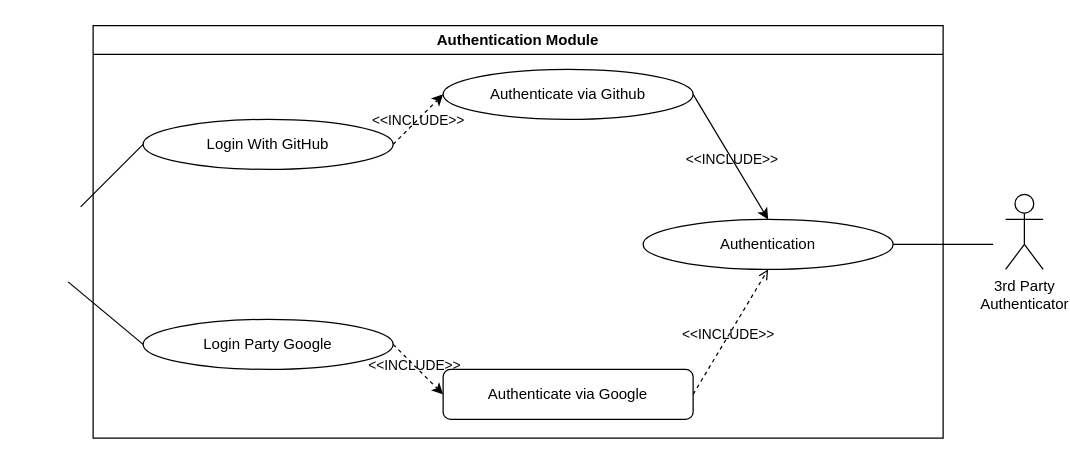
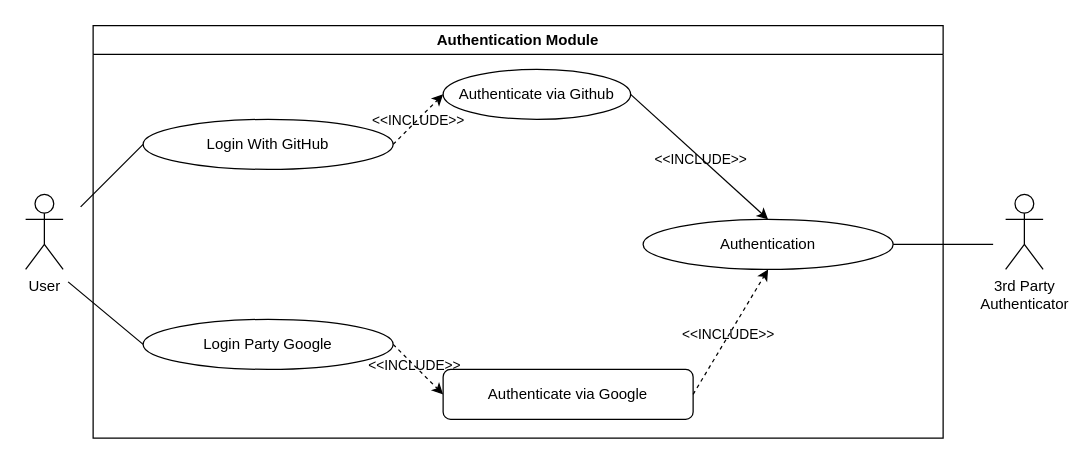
node "Authenticate via Github": size 250x50 -> 188x50
node "User": added
edge "Authenticate via Google" -> "Authentication": arrowhead open -> classic
